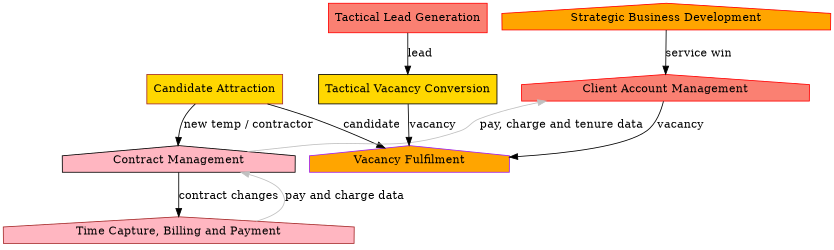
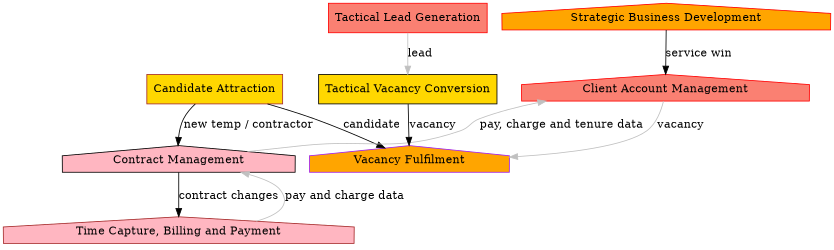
edge "Tactical Lead Generation" -> "Tactical Vacancy Conversion": color black -> gray
edge "Client Account Management" -> "Vacancy Fulfilment": color black -> gray
